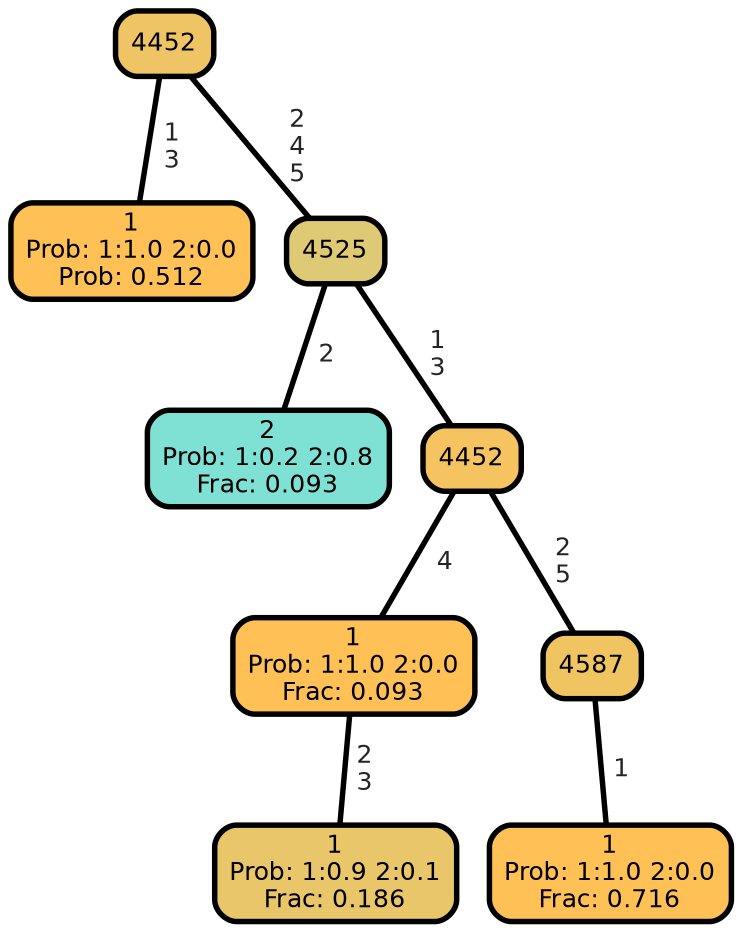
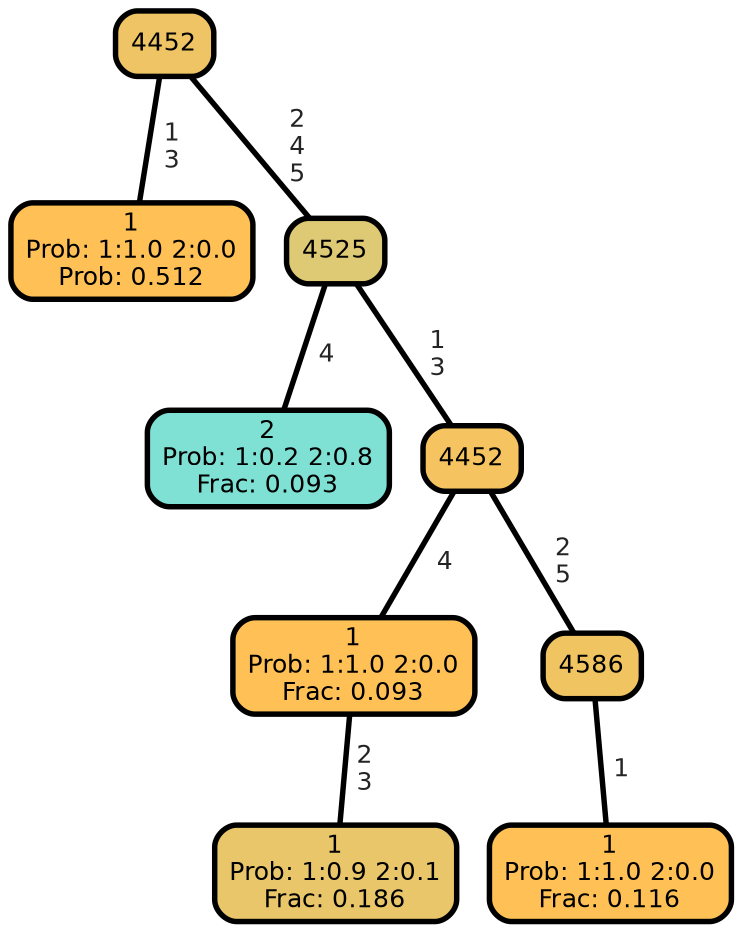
edge "4525" -- "2 Prob: 1:0.2 2:0.8 Frac: 0.093": label " 2" -> " 4"
node "4587": label "4587" -> "4586"
node "1 Prob: 1:1.0 2:0.0 Frac: 0.716": label "1 Prob: 1:1.0 2:0.0 Frac: 0.716" -> "1 Prob: 1:1.0 2:0.0 Frac: 0.116"
